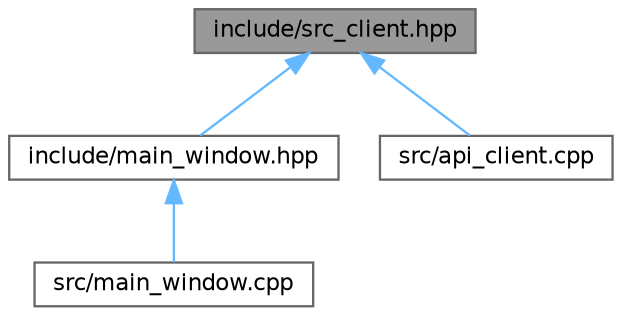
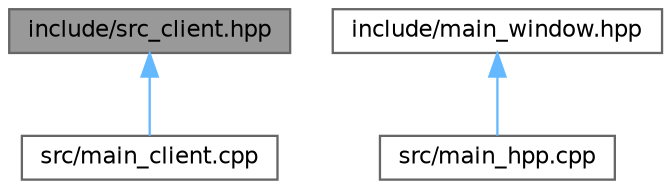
edge "include/main_window.hpp" -> "include/src_client.hpp": removed
node "src/api_client.cpp": label "src/api_client.cpp" -> "src/main_client.cpp"
node "src/main_window.cpp": label "src/main_window.cpp" -> "src/main_hpp.cpp"
